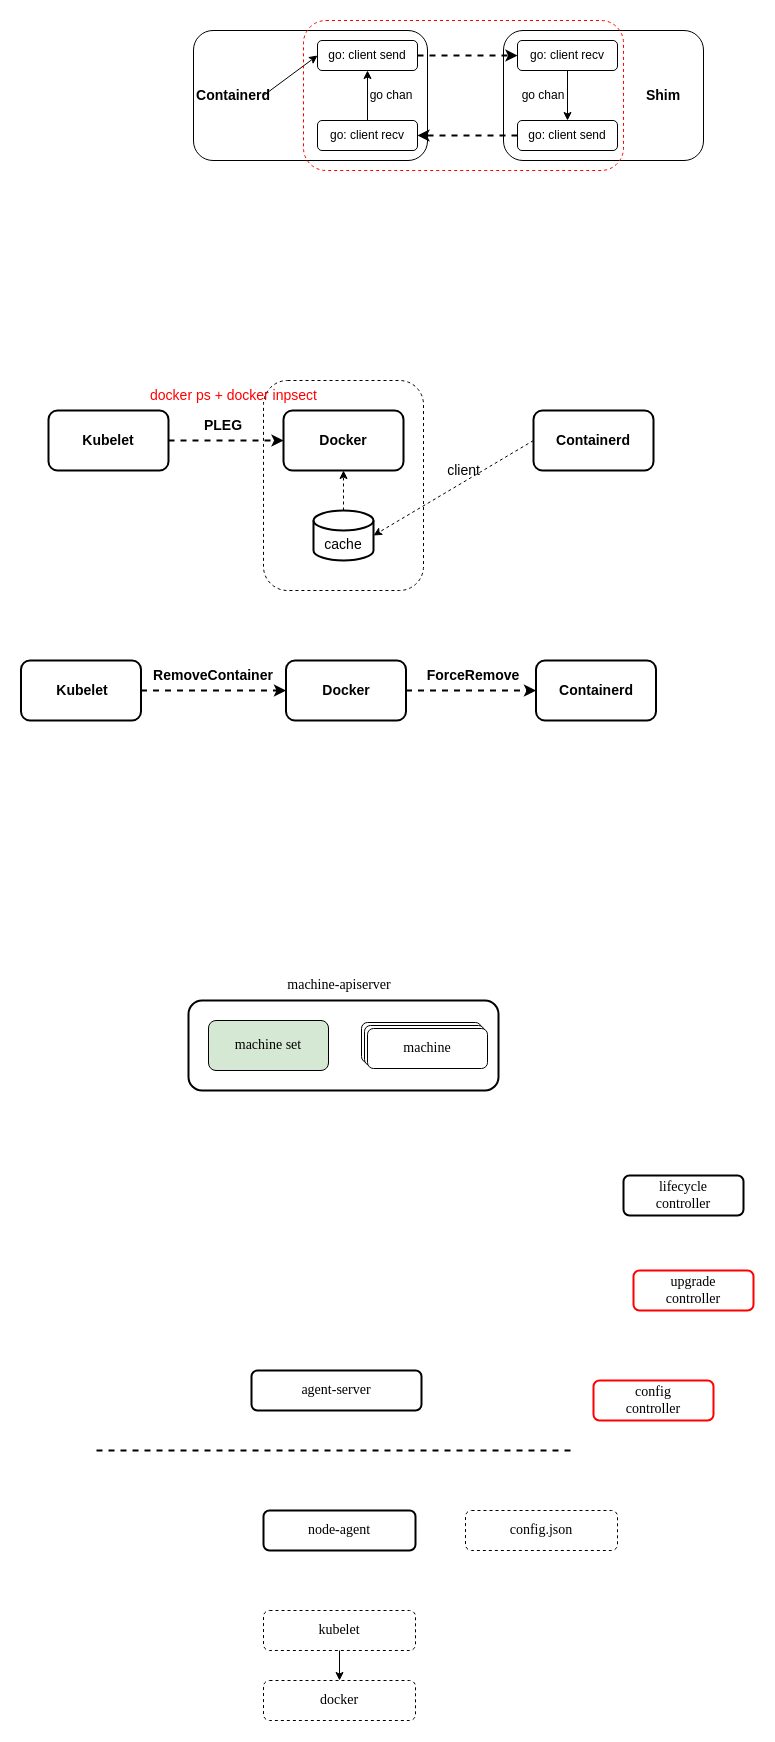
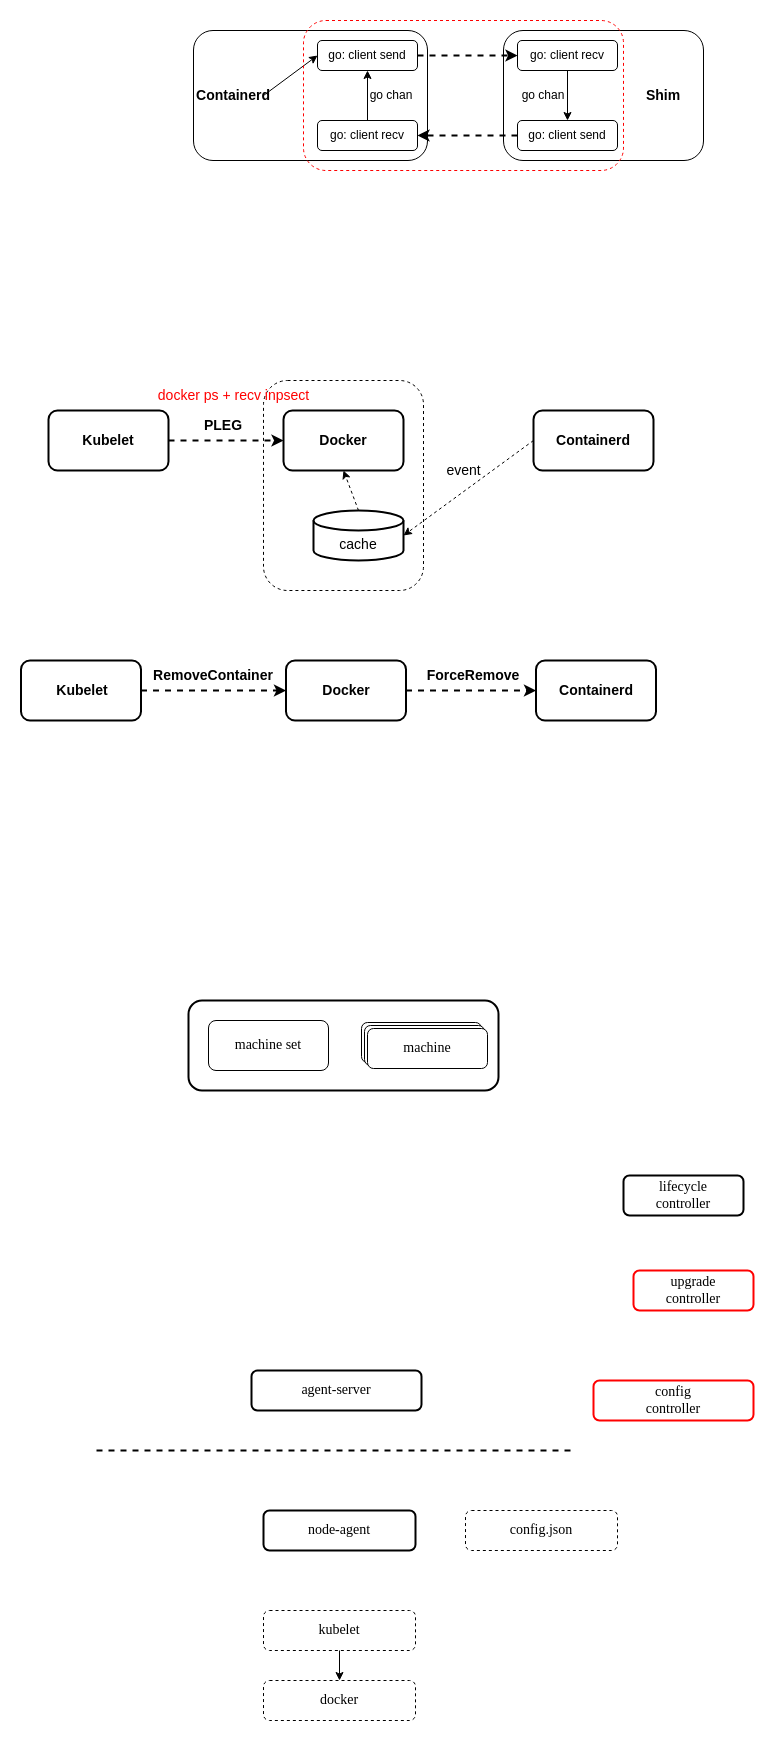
node "docker ps + docker inpsect": label "docker ps + docker inpsect" -> "docker ps + recv inpsect"
node "client": label "client" -> "event"
node "cache": size 60x50 -> 90x50
node "machine-apiserver": removed
node "machine set": fillcolor #d5e8d4 -> #ffffff
node "config controller": size 120x40 -> 160x40
